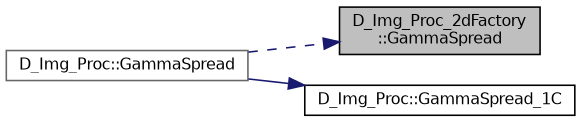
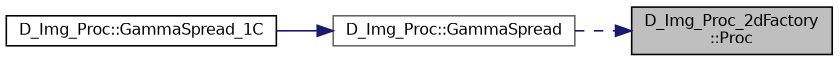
node "D_Img_Proc_2dFactory ::GammaSpread": label "D_Img_Proc_2dFactory ::GammaSpread" -> "D_Img_Proc_2dFactory ::Proc"
edge "D_Img_Proc::GammaSpread" -> "D_Img_Proc::GammaSpread_1C": reversed
